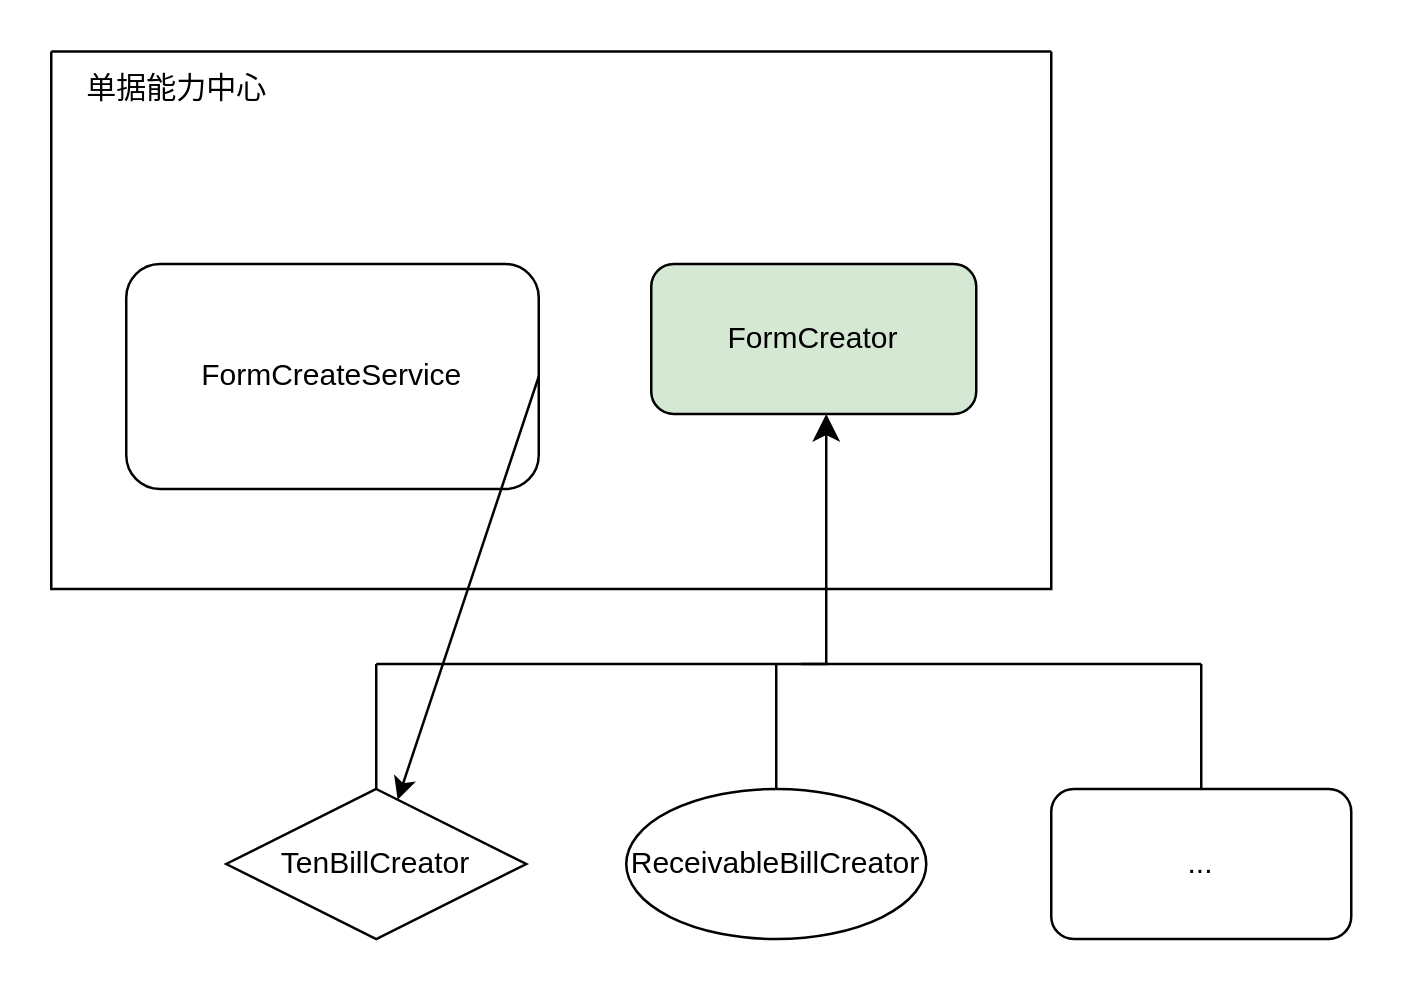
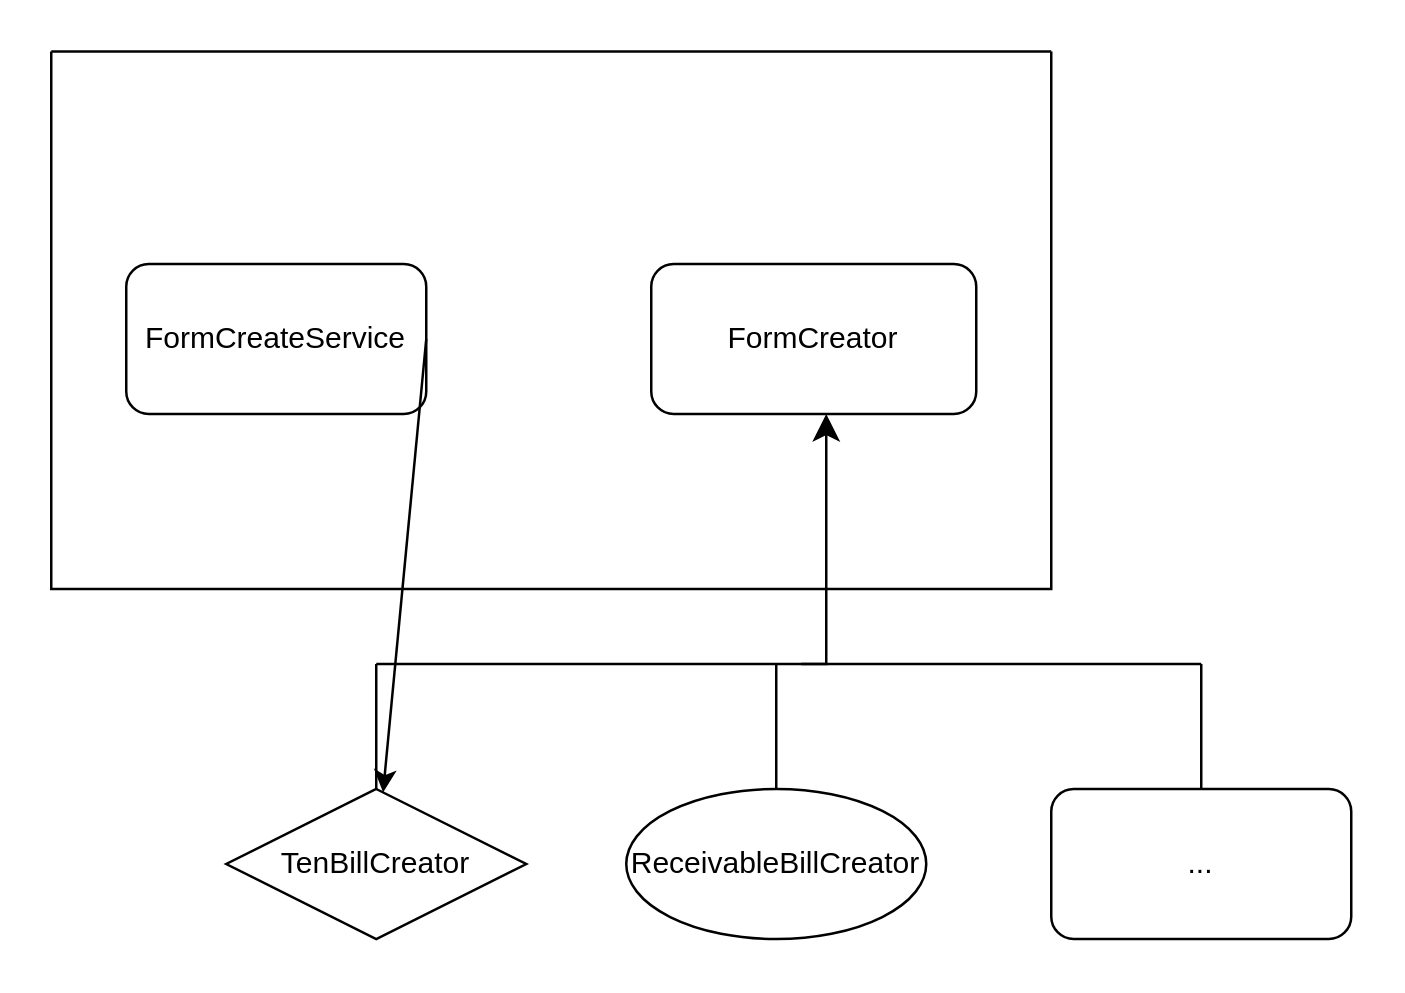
node "单据能力中心": removed
node "FormCreator": fillcolor #d5e8d4 -> #ffffff
node "FormCreateService": size 413x225 -> 300x150
